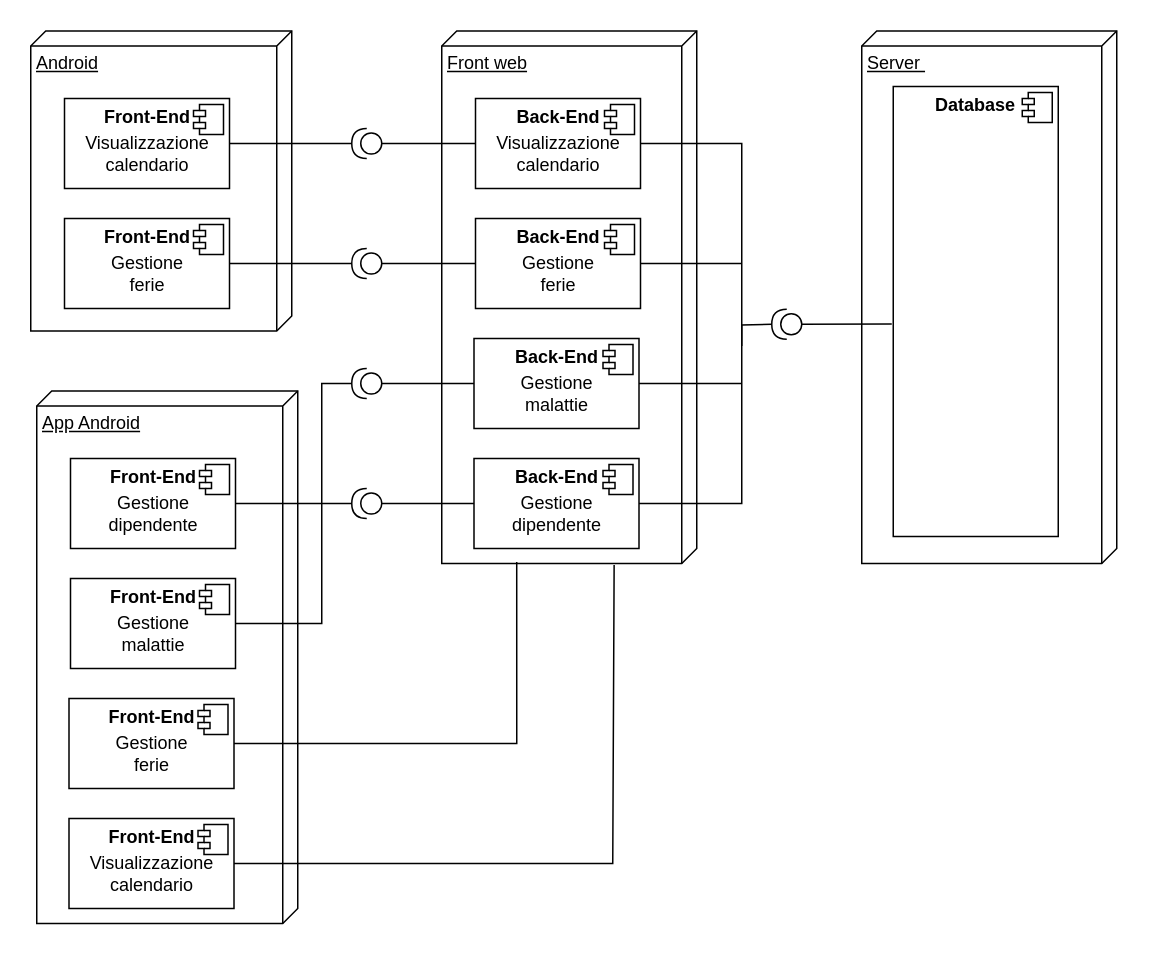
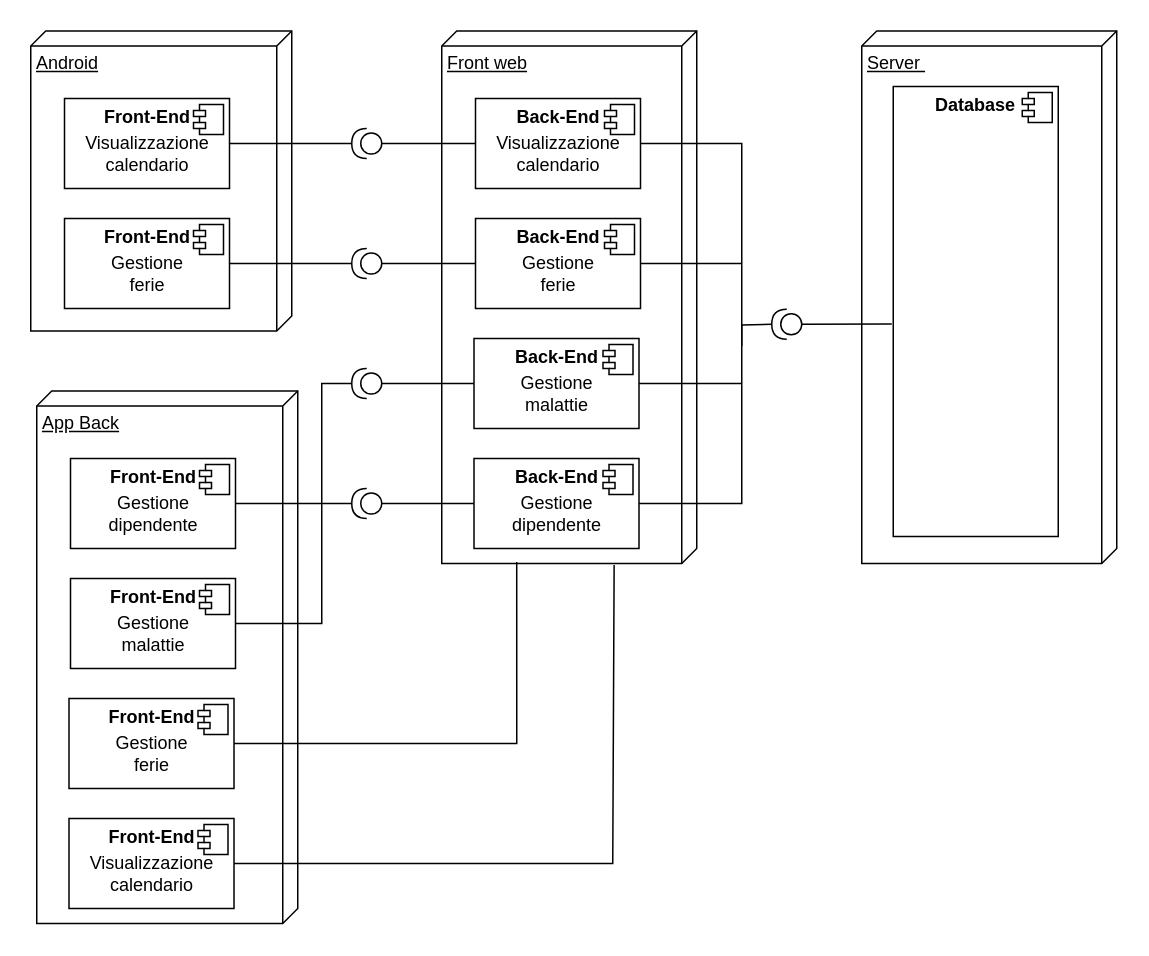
node "App Android": label "App Android" -> "App Back"
